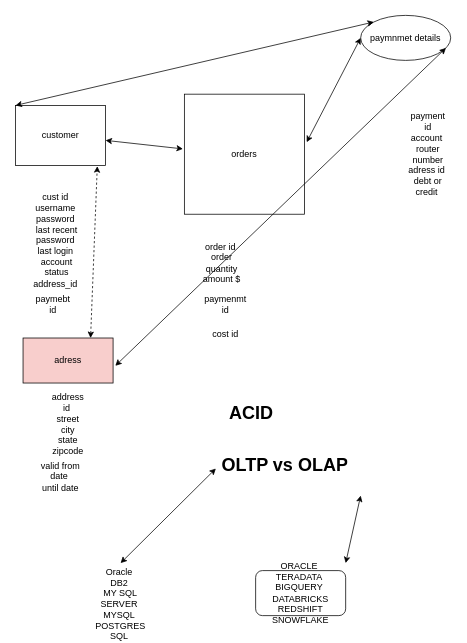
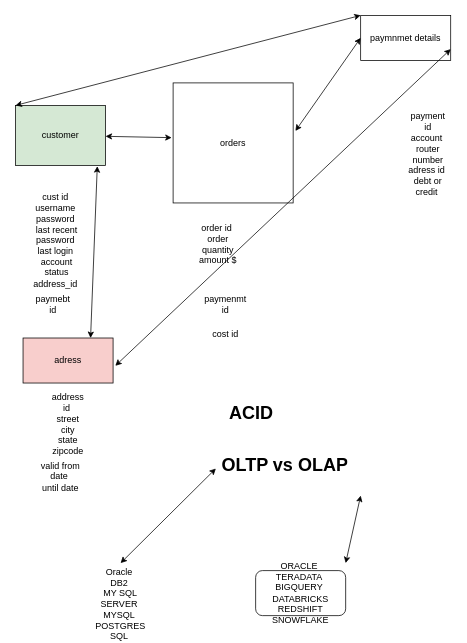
node "paymnmet details": shape ellipse -> rectangle
node "customer": fillcolor #ffffff -> #d5e8d4
node "orders": moved (244, 154) -> (233, 143)
edge "customer" -- "adress": style dashed -> solid
node "order id order quantity amount $": moved (222, 263) -> (218, 244)
